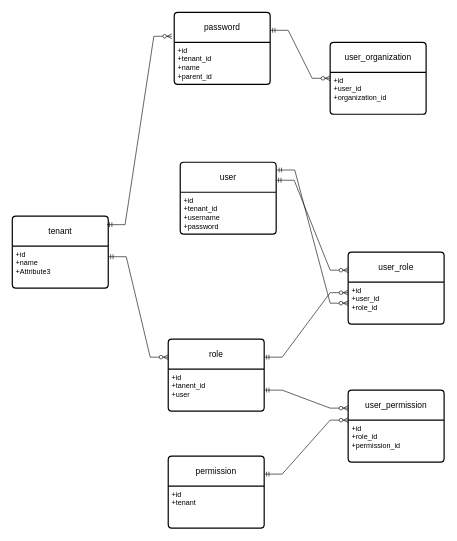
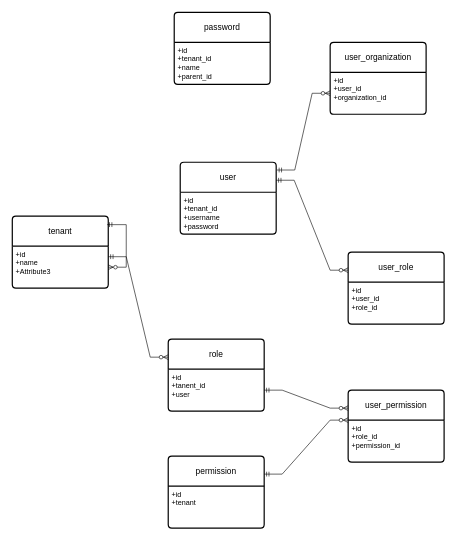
edge "password" -- "user_organization": removed
edge "password" -- "tenant": now "+id +name +Attribute3" -- "tenant"
edge "user" -- "+id +user_id +role_id": now "user" -- "+id +user_id +organization_id"
edge "+id +user_id +role_id" -- "role": removed
